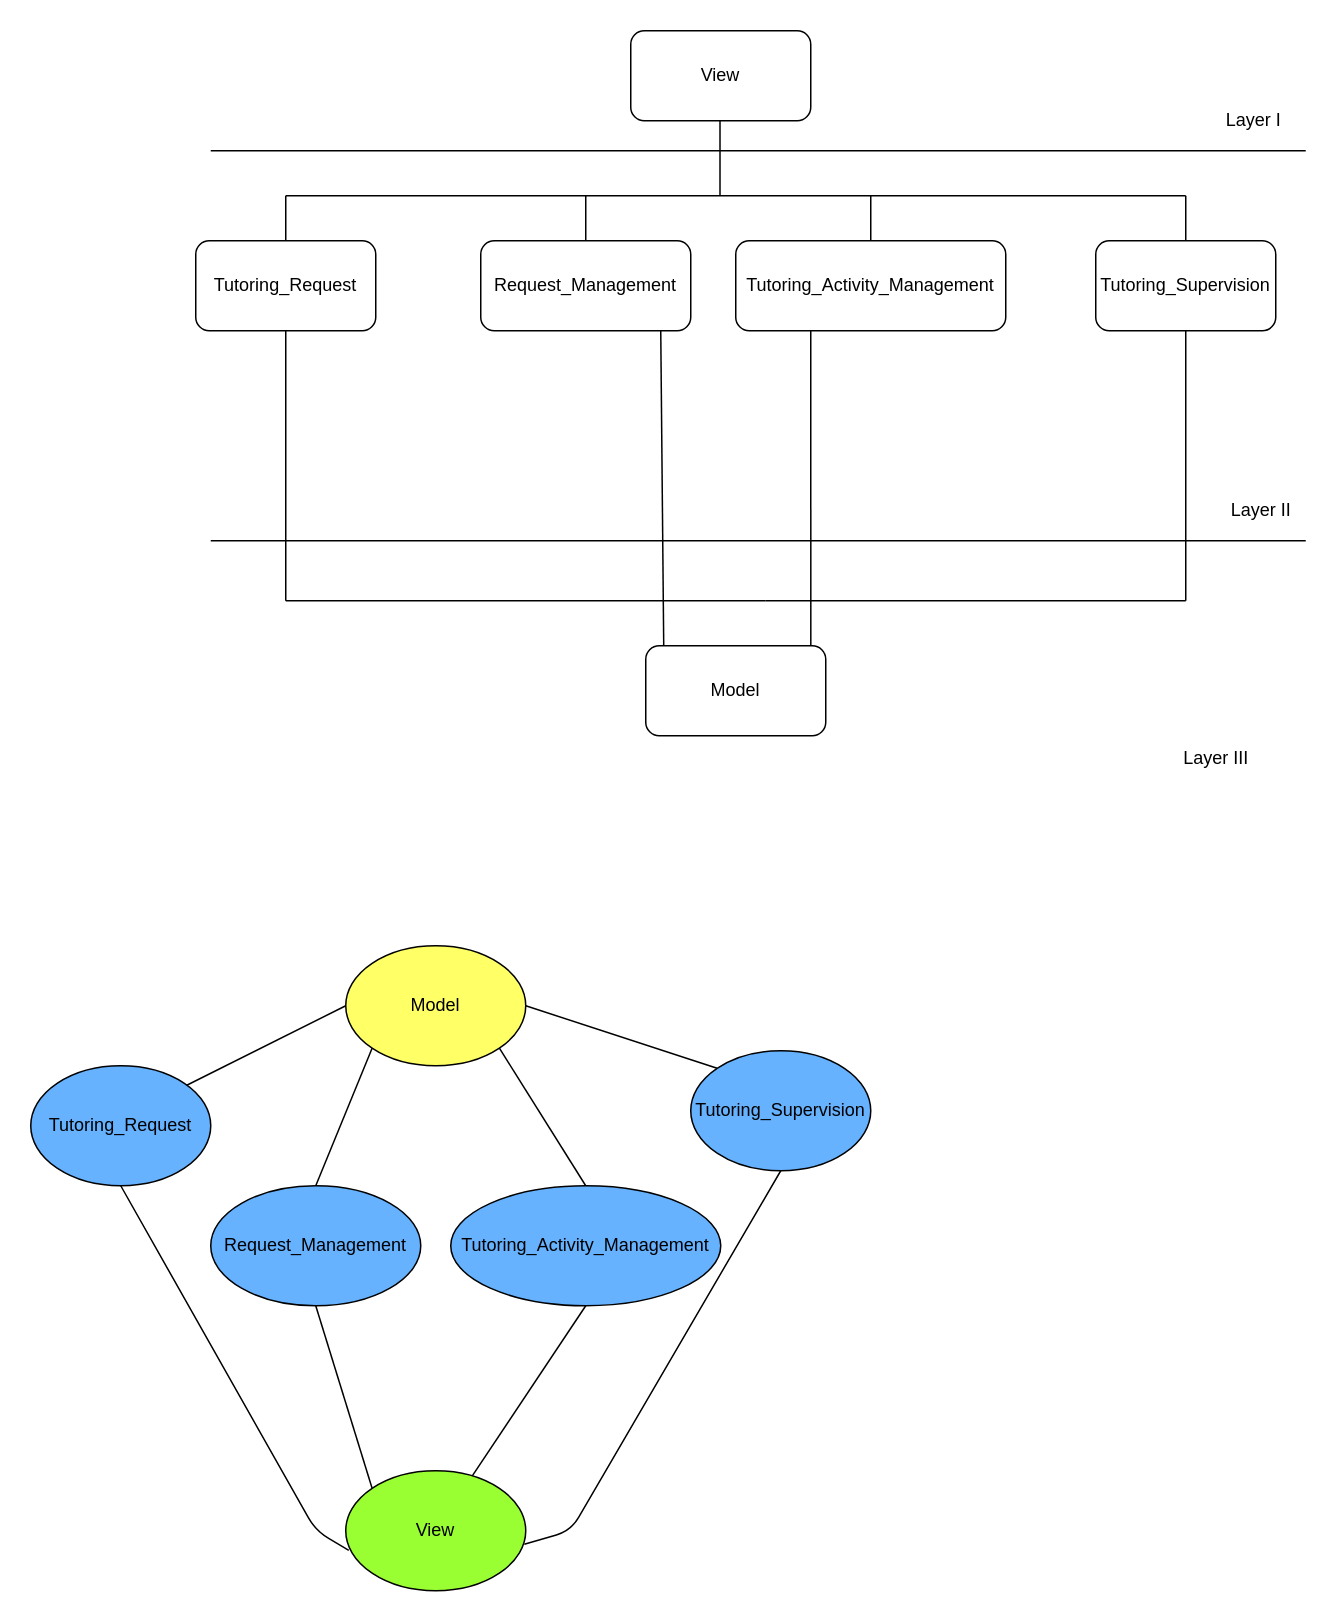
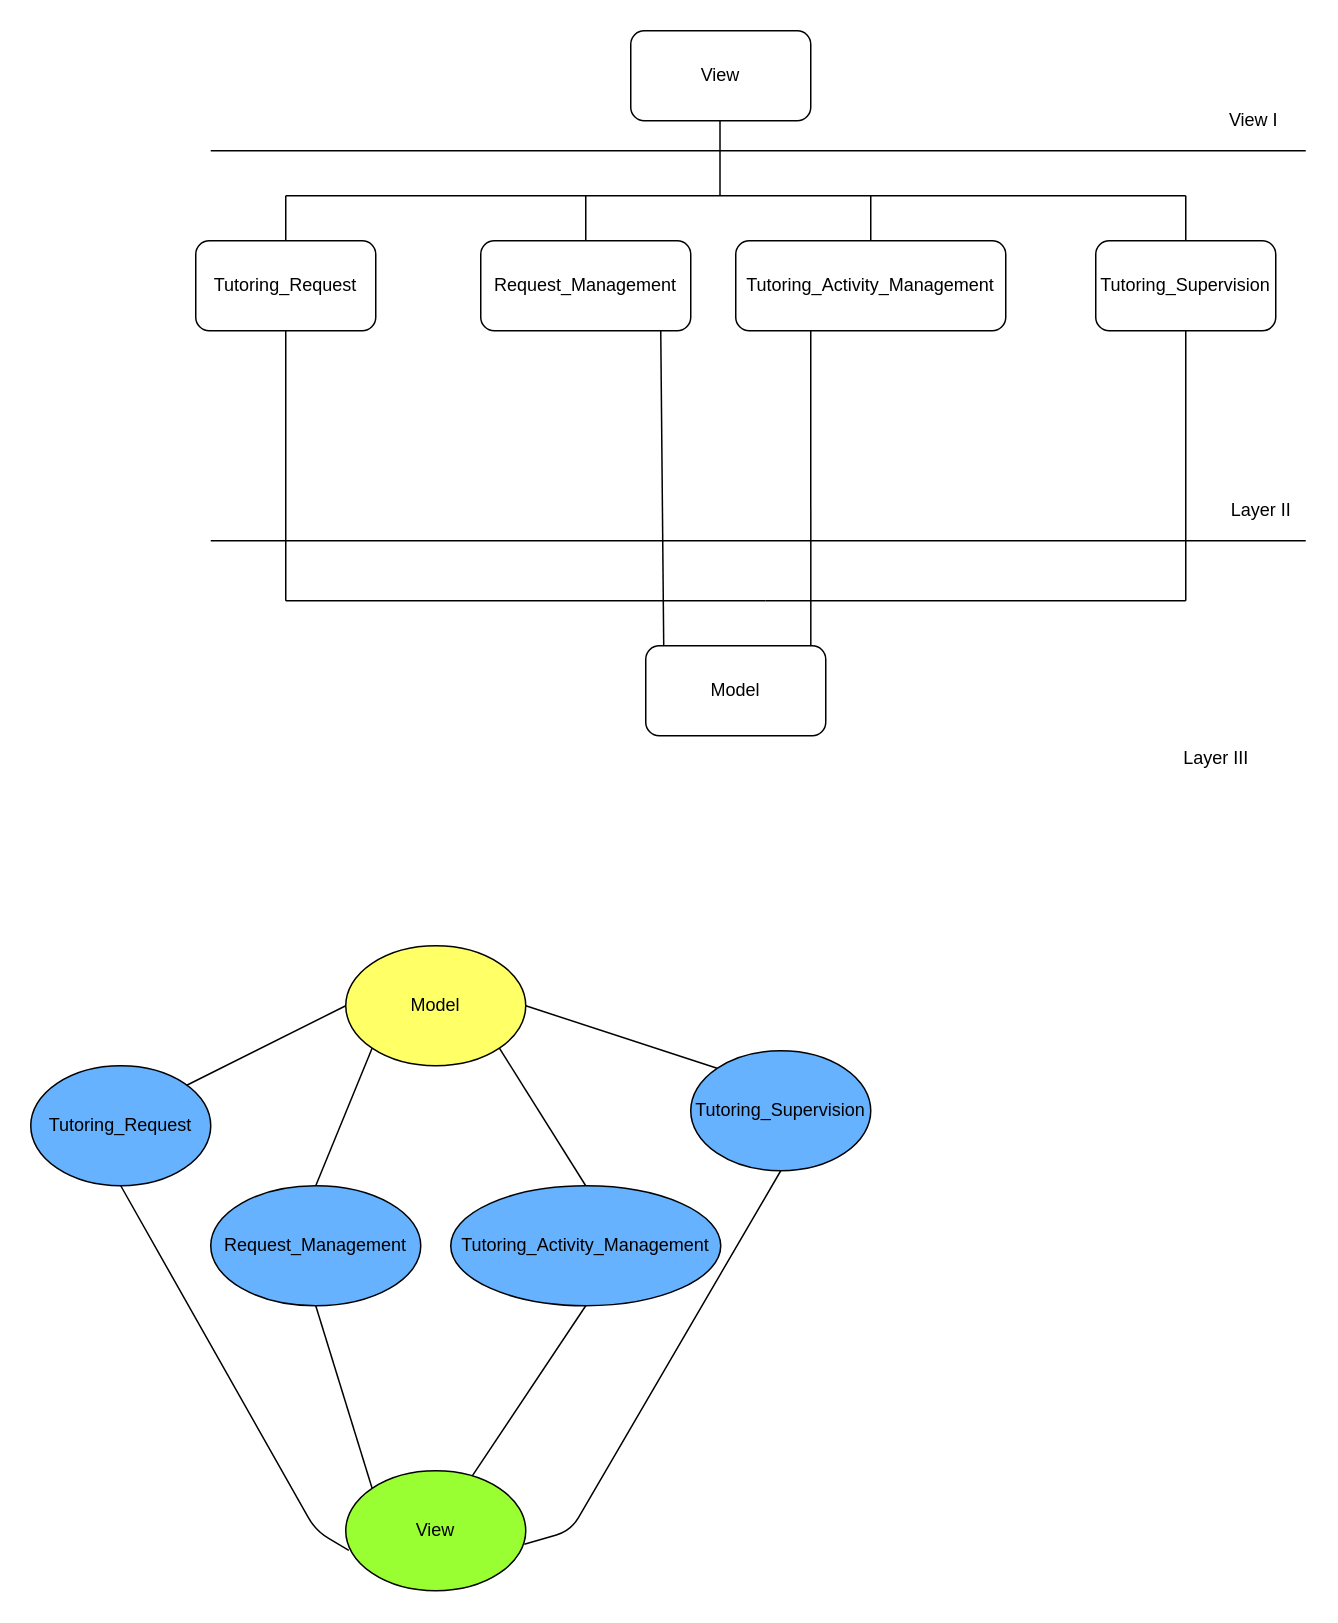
node "Layer I": label "Layer I" -> "View I"
